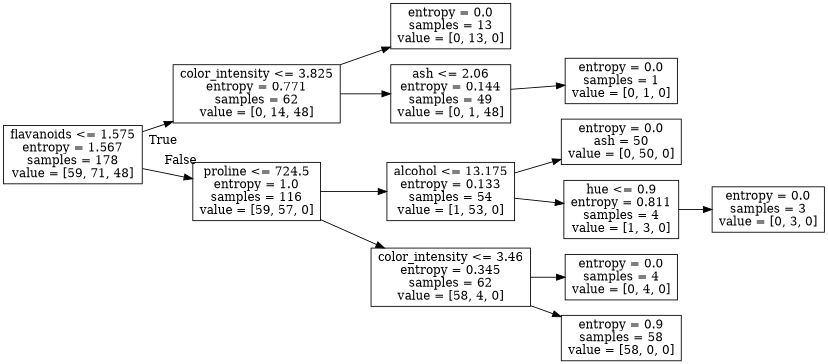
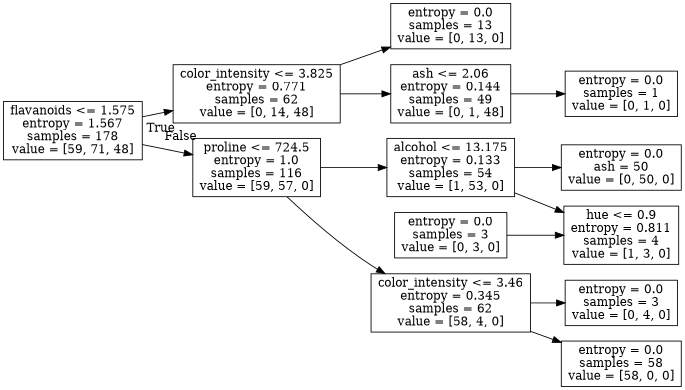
edge "hue <= 0.9 entropy = 0.811 samples = 4 value = [1, 3, 0]" -> "entropy = 0.0 samples = 3 value = [0, 3, 0]": reversed
node "entropy = 0.0 samples = 4 value = [0, 4, 0]": label "entropy = 0.0 samples = 4 value = [0, 4, 0]" -> "entropy = 0.0 samples = 3 value = [0, 4, 0]"
node "entropy = 0.9 samples = 58 value = [58, 0, 0]": label "entropy = 0.9 samples = 58 value = [58, 0, 0]" -> "entropy = 0.0 samples = 58 value = [58, 0, 0]"
